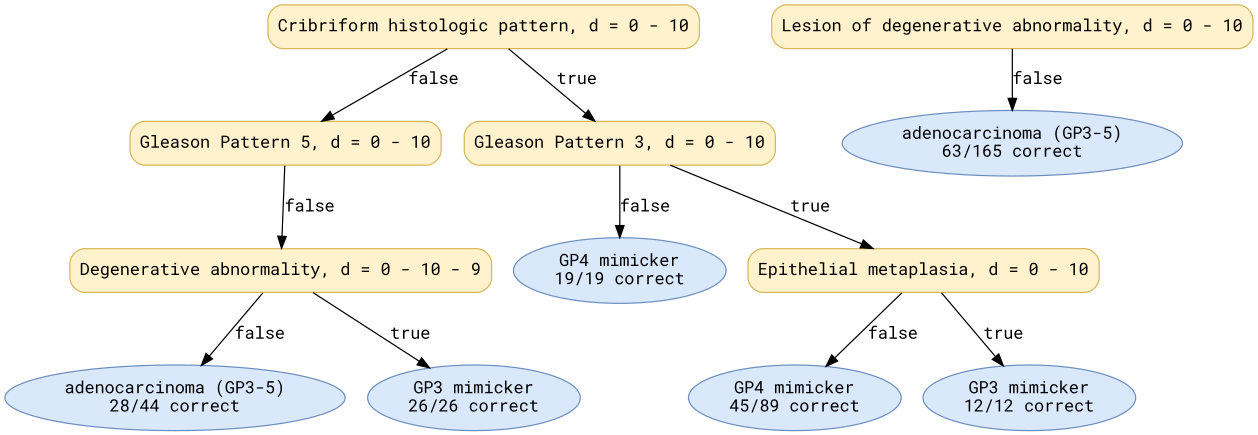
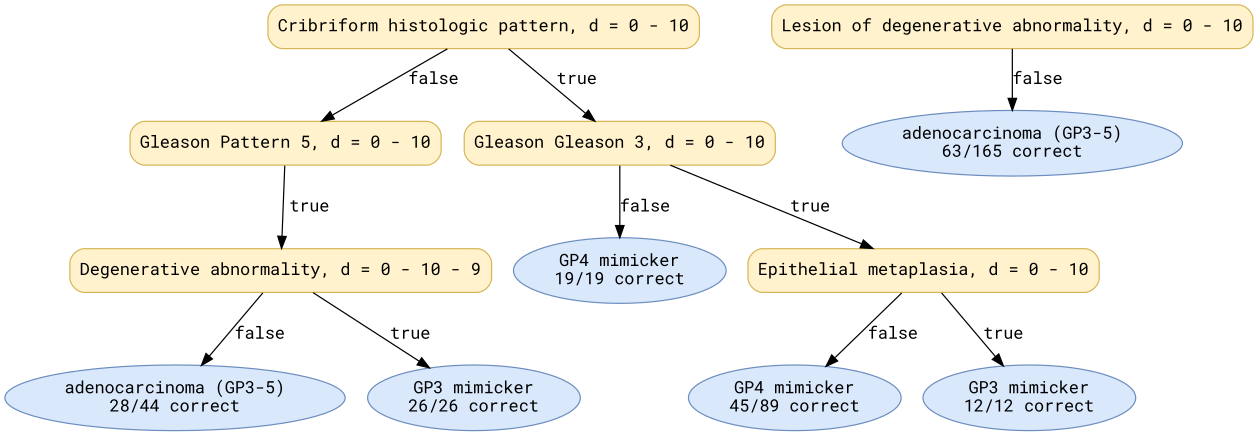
node "Gleason Pattern 3, d = 0 - 10": label "Gleason Pattern 3, d = 0 - 10" -> "Gleason Gleason 3, d = 0 - 10"
edge "Gleason Pattern 5, d = 0 - 10" -> "Degenerative abnormality, d = 0 - 10 - 9": label "false" -> "true"
